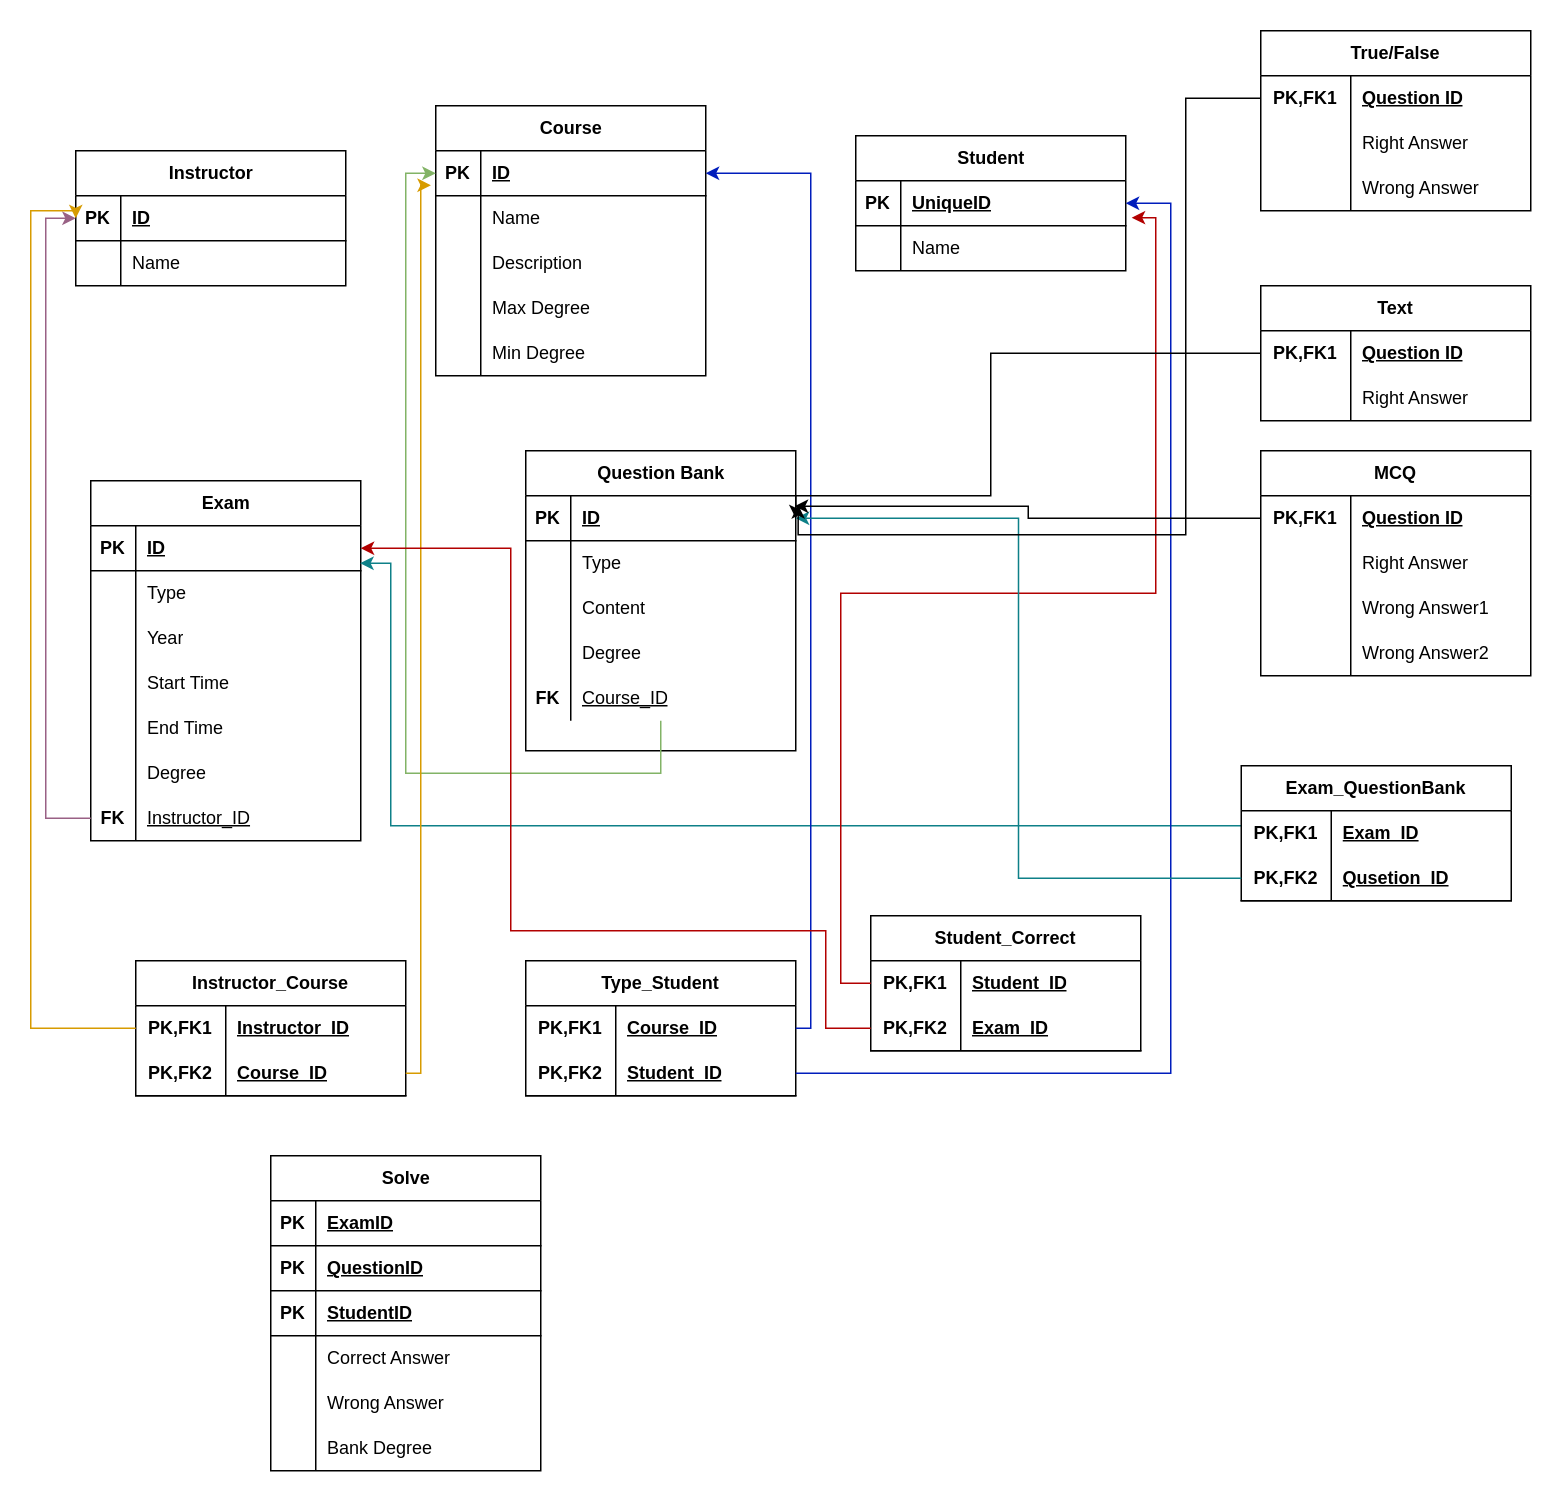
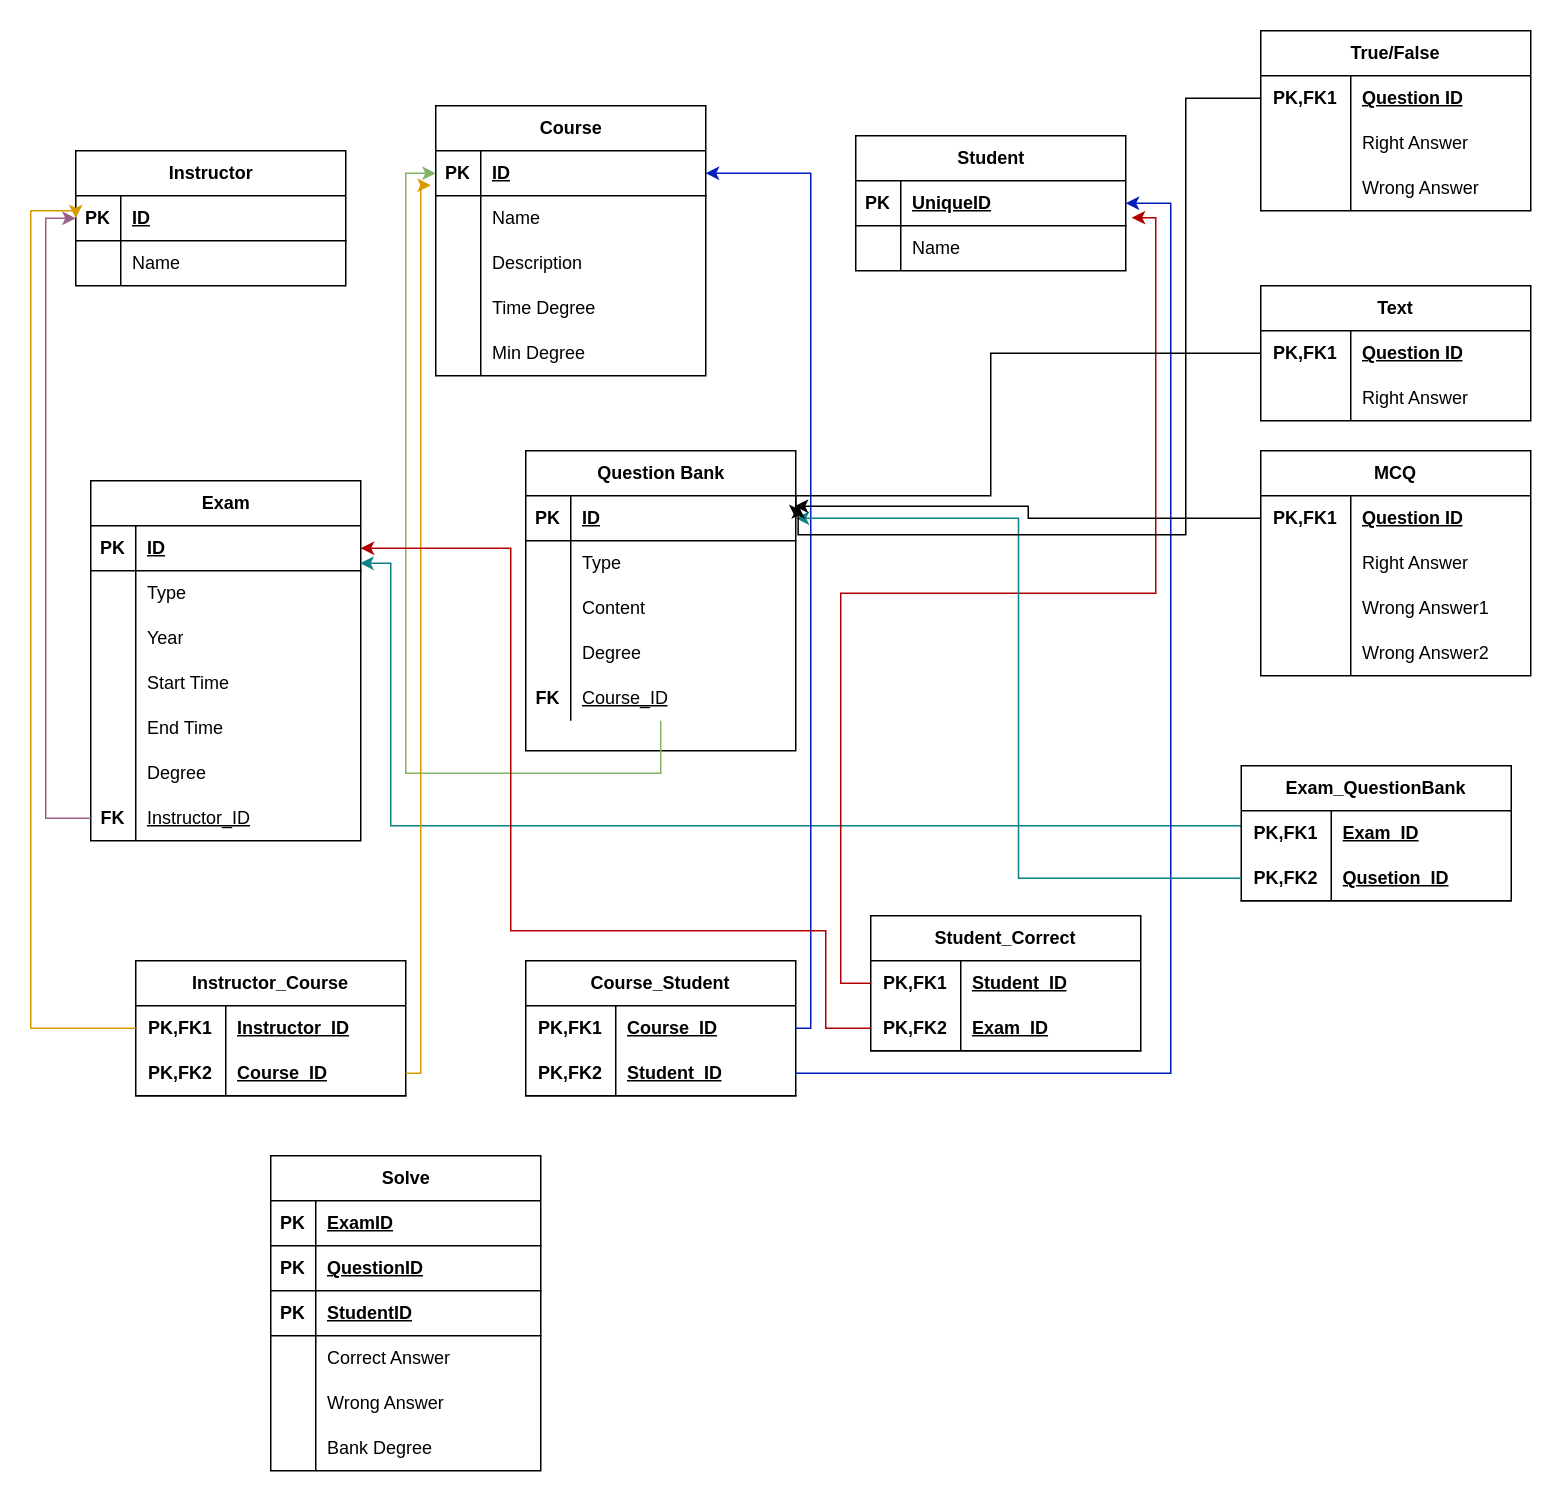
node "Max Degree": label "Max Degree" -> "Time Degree"
node "Type_Student": label "Type_Student" -> "Course_Student"
